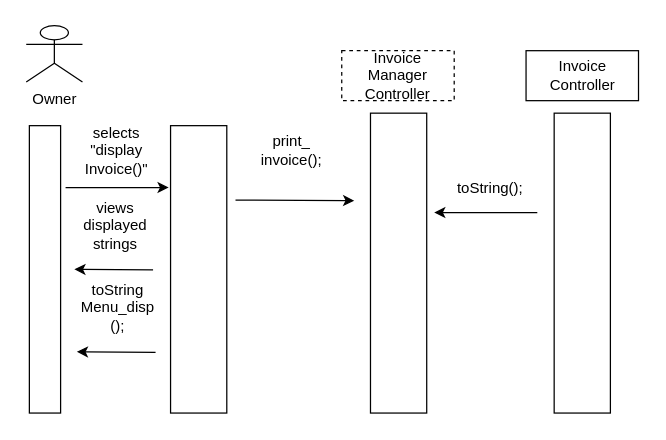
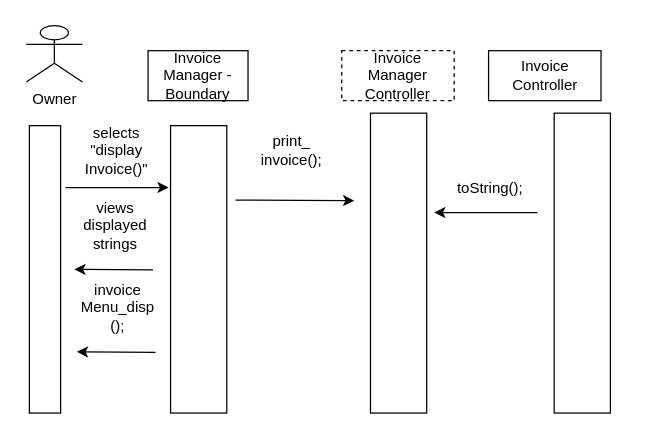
node "Invoice Manager - Boundary": added
node "Invoice Controller": moved (583, 76) -> (545, 76)
node "toString Menu_disp ();": label "toString Menu_disp ();" -> "invoice Menu_disp ();"
